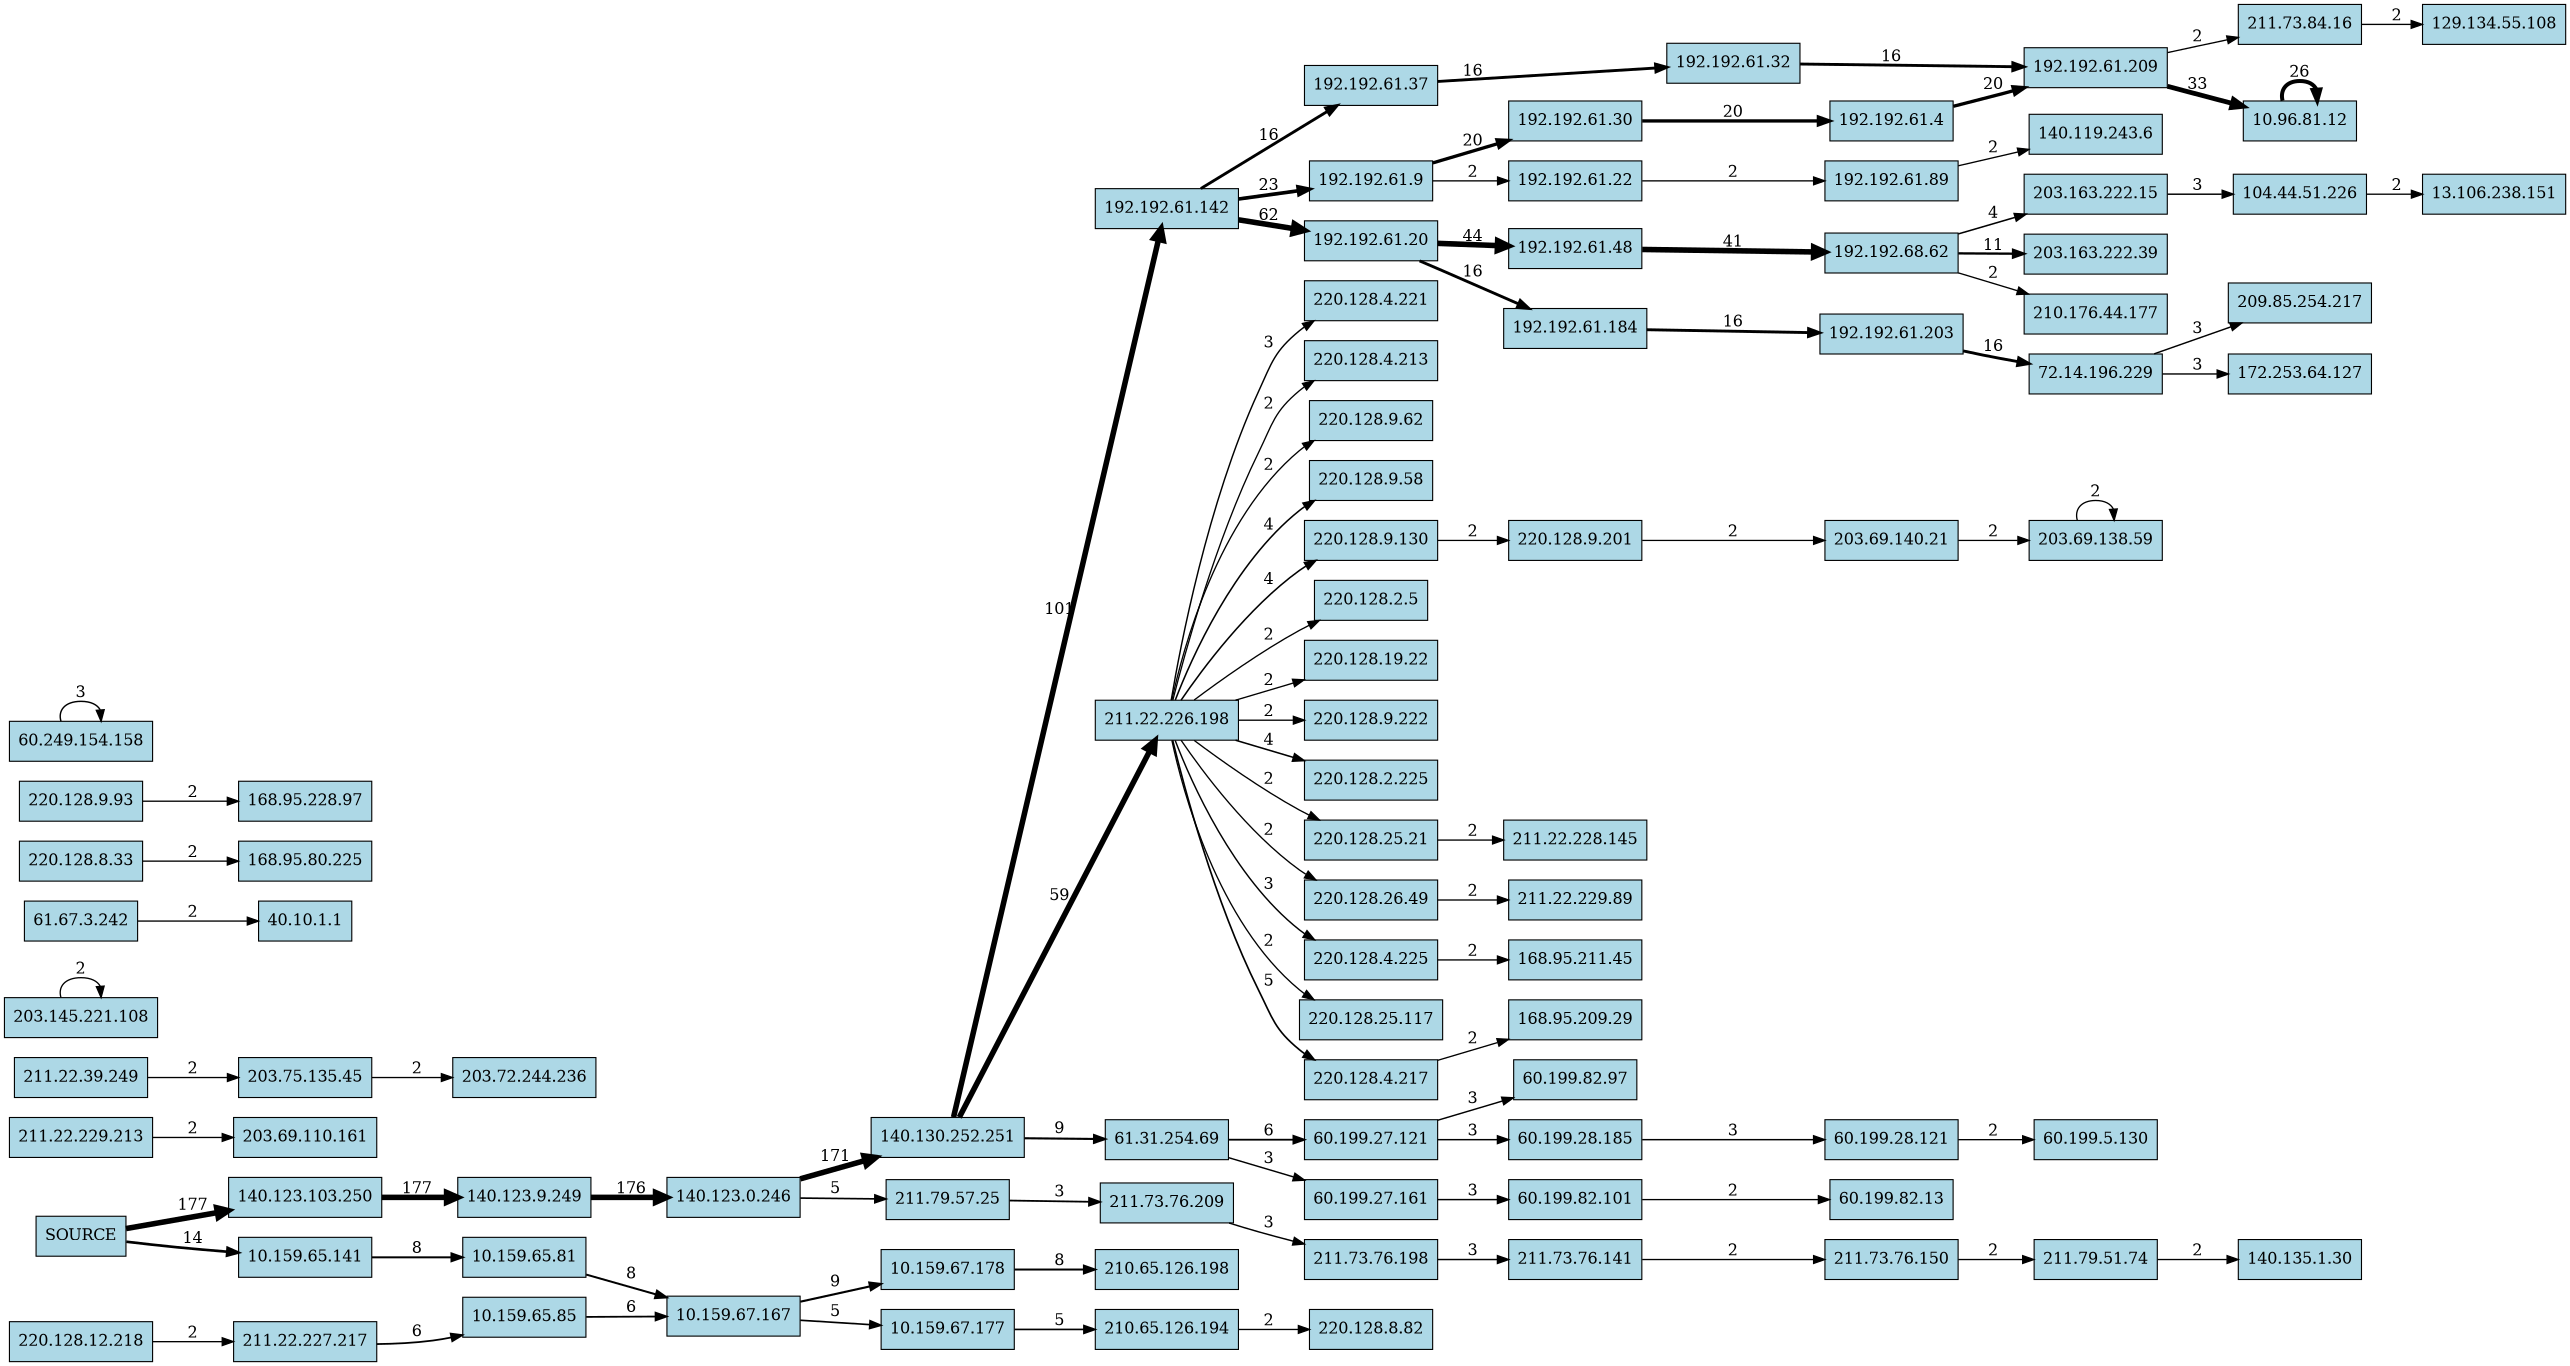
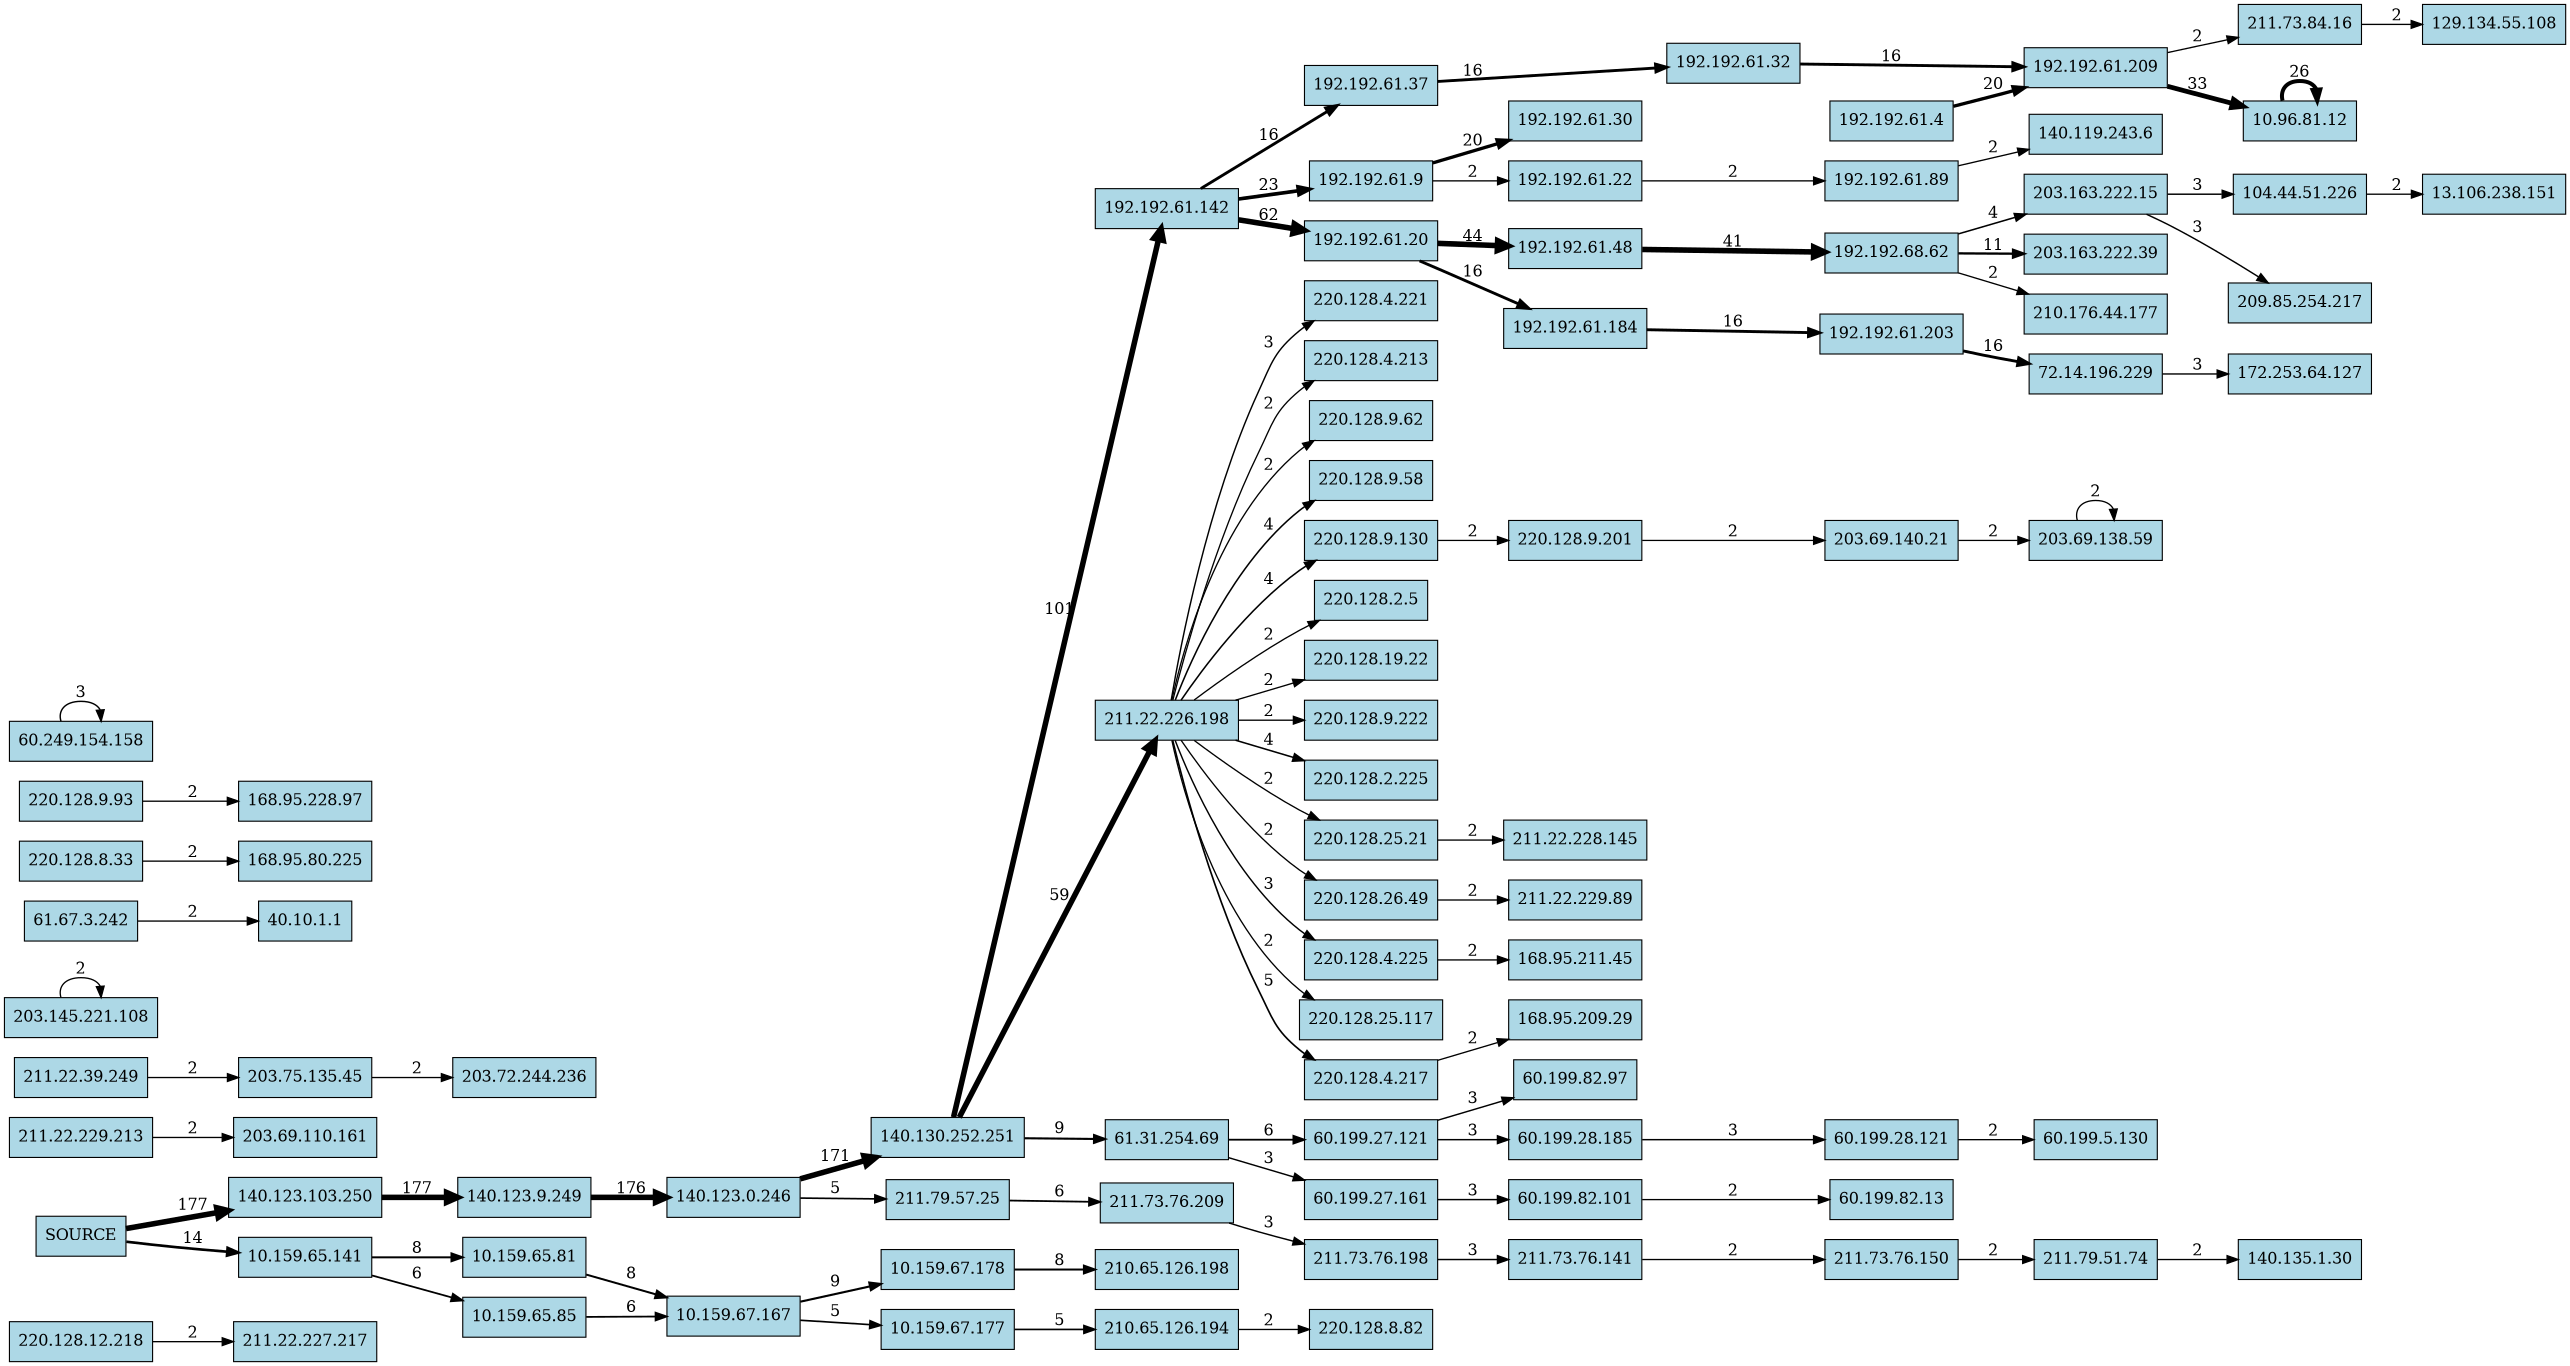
edge "192.192.61.30" -> "192.192.61.4": removed, label "20"
edge "72.14.196.229" -> "209.85.254.217": now "203.163.222.15" -> "209.85.254.217"
edge "211.79.57.25" -> "211.73.76.209": label "3" -> "6"
edge "211.22.227.217" -> "10.159.65.85": now "10.159.65.141" -> "10.159.65.85"
